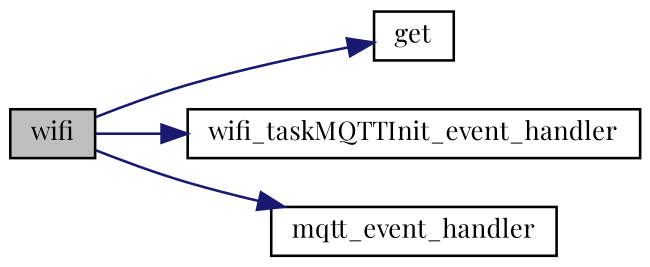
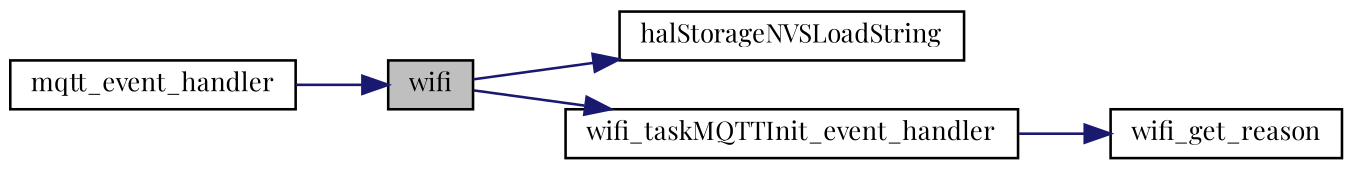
node "get": label "get" -> "halStorageNVSLoadString"
node "wifi_get_reason": added
edge "wifi" -> "mqtt_event_handler": reversed
